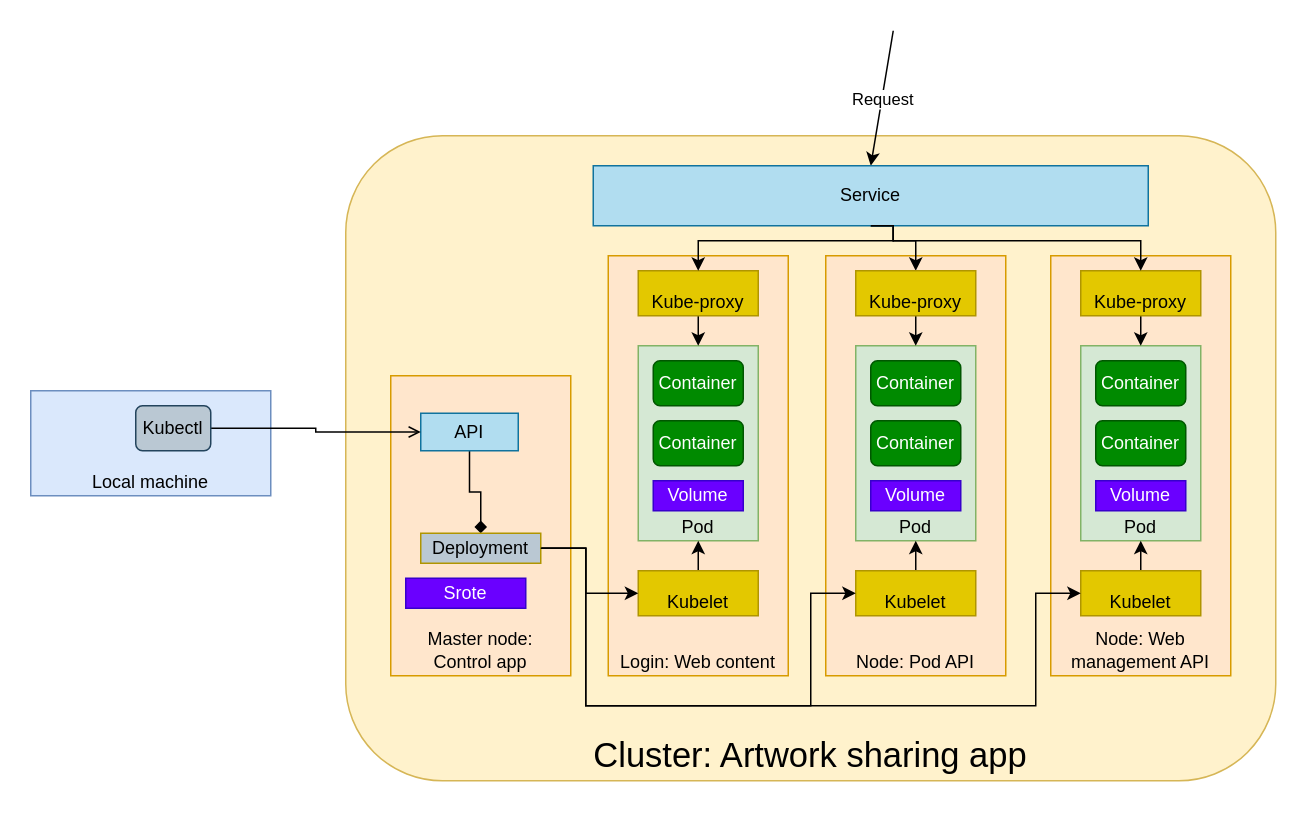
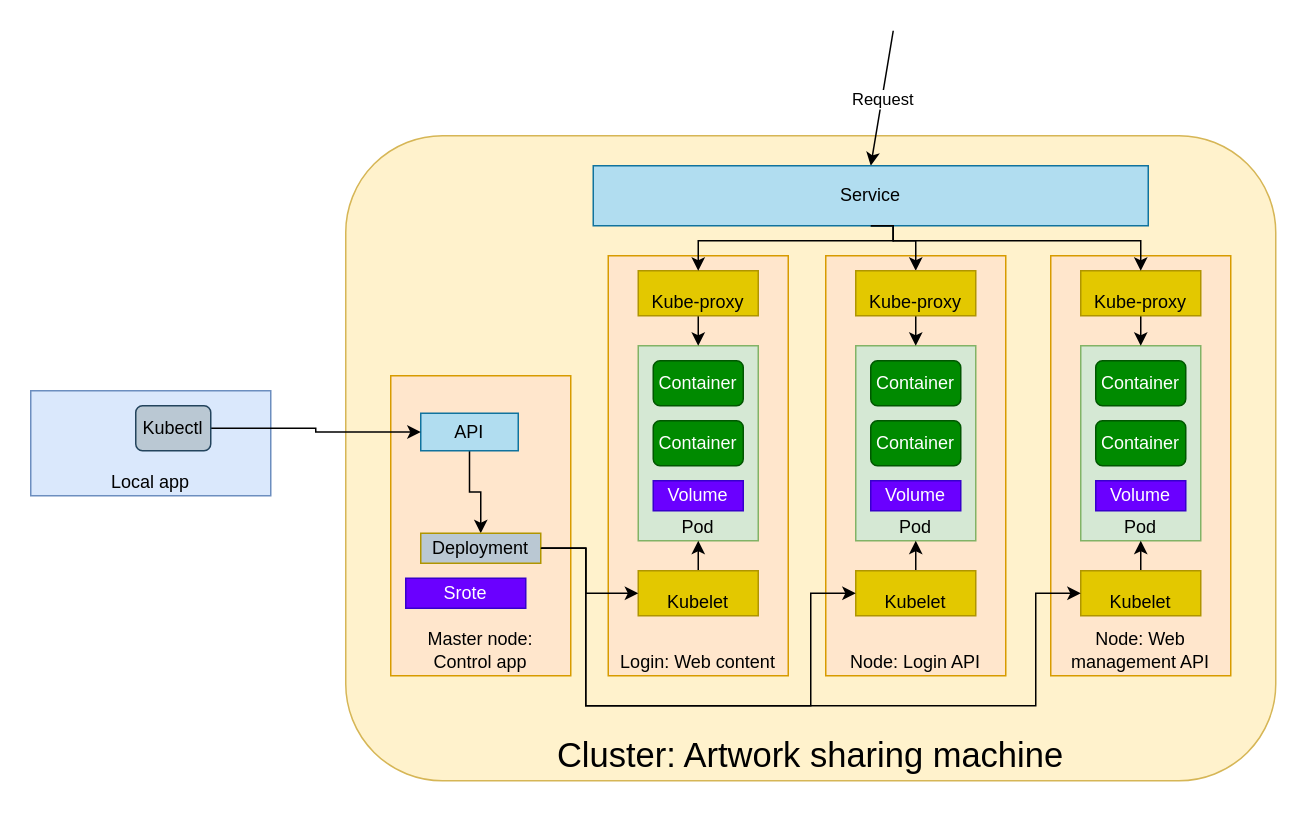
edge "Kubectl" -> "API": arrowhead open -> classic
node "Local machine": label "Local machine" -> "Local app"
edge "API" -> "Deployment": arrowhead diamond -> classic
node "Node: Pod API": label "Node: Pod API" -> "Node: Login API"
node "Cluster: Artwork sharing app": label "Cluster: Artwork sharing app" -> "Cluster: Artwork sharing machine"
